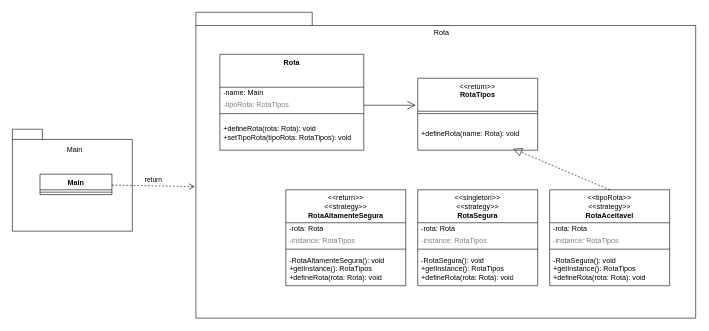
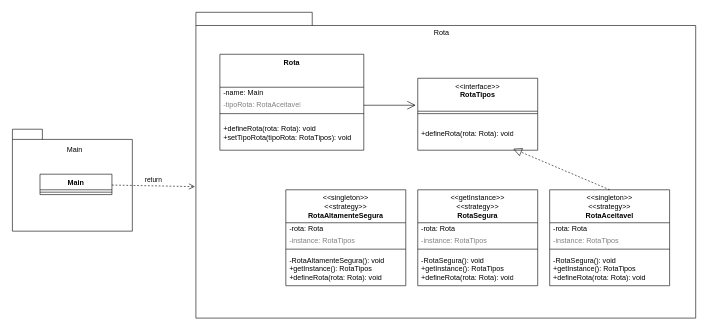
node "<<return>> RotaTipos": label "<<return>> RotaTipos" -> "<<interface>> RotaTipos"
node "-tipoRota: RotaTipos": label "-tipoRota: RotaTipos" -> "-tipoRota: RotaAceitavel"
node "+defineRota(name: Rota): void": label "+defineRota(name: Rota): void" -> "+defineRota(rota: Rota): void"
node "<<return>> <<strategy>> RotaAltamenteSegura": label "<<return>> <<strategy>> RotaAltamenteSegura" -> "<<singleton>> <<strategy>> RotaAltamenteSegura"
node "<<singleton>> <<strategy>> RotaSegura": label "<<singleton>> <<strategy>> RotaSegura" -> "<<getInstance>> <<strategy>> RotaSegura"
node "<<tipoRota>> <<strategy>> RotaAceitavel": label "<<tipoRota>> <<strategy>> RotaAceitavel" -> "<<singleton>> <<strategy>> RotaAceitavel"
